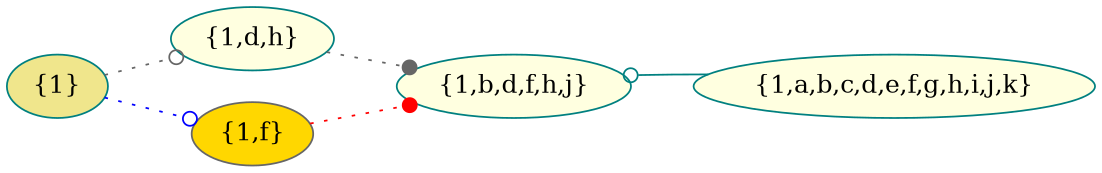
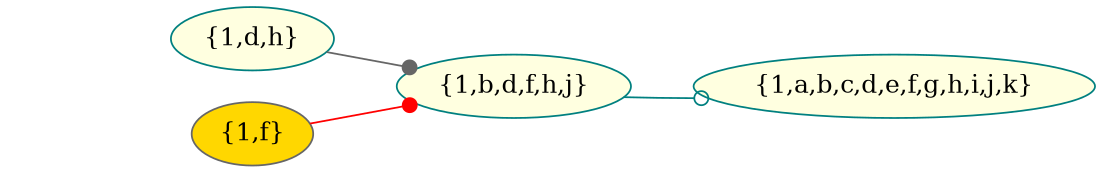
edge "{1,d,h}" -> "{1,b,d,f,h,j}": style dotted -> solid
edge "{1,a,b,c,d,e,f,g,h,i,j,k}" -> "{1,b,d,f,h,j}": reversed
node "{1}": removed
edge "{1,f}" -> "{1,b,d,f,h,j}": style dotted -> solid
